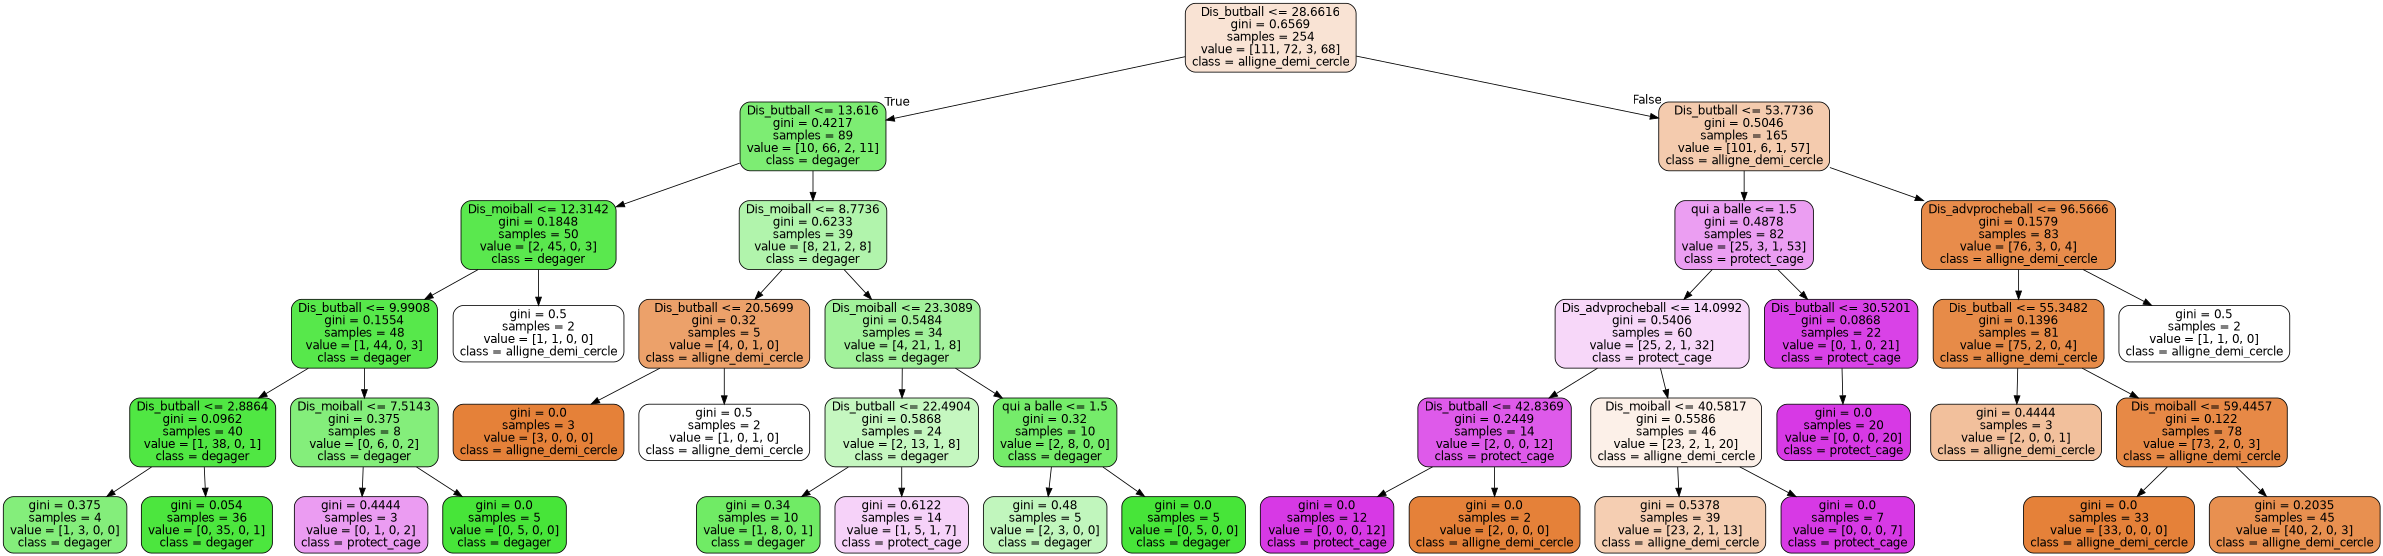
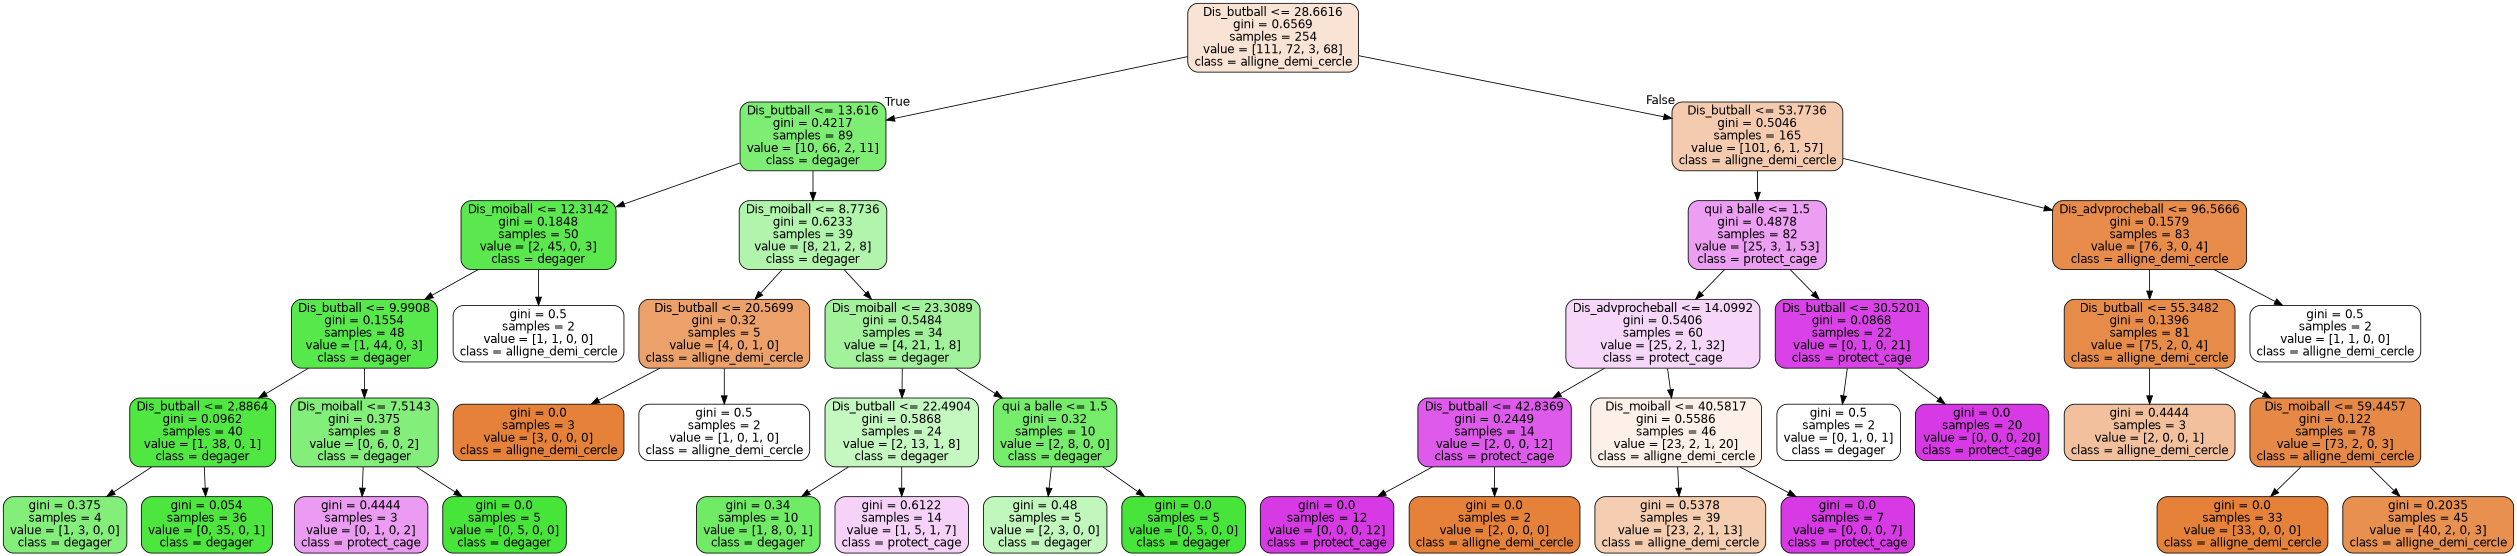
node "gini = 0.5 samples = 2 value = [0, 1, 0, 1] class = degager": added
